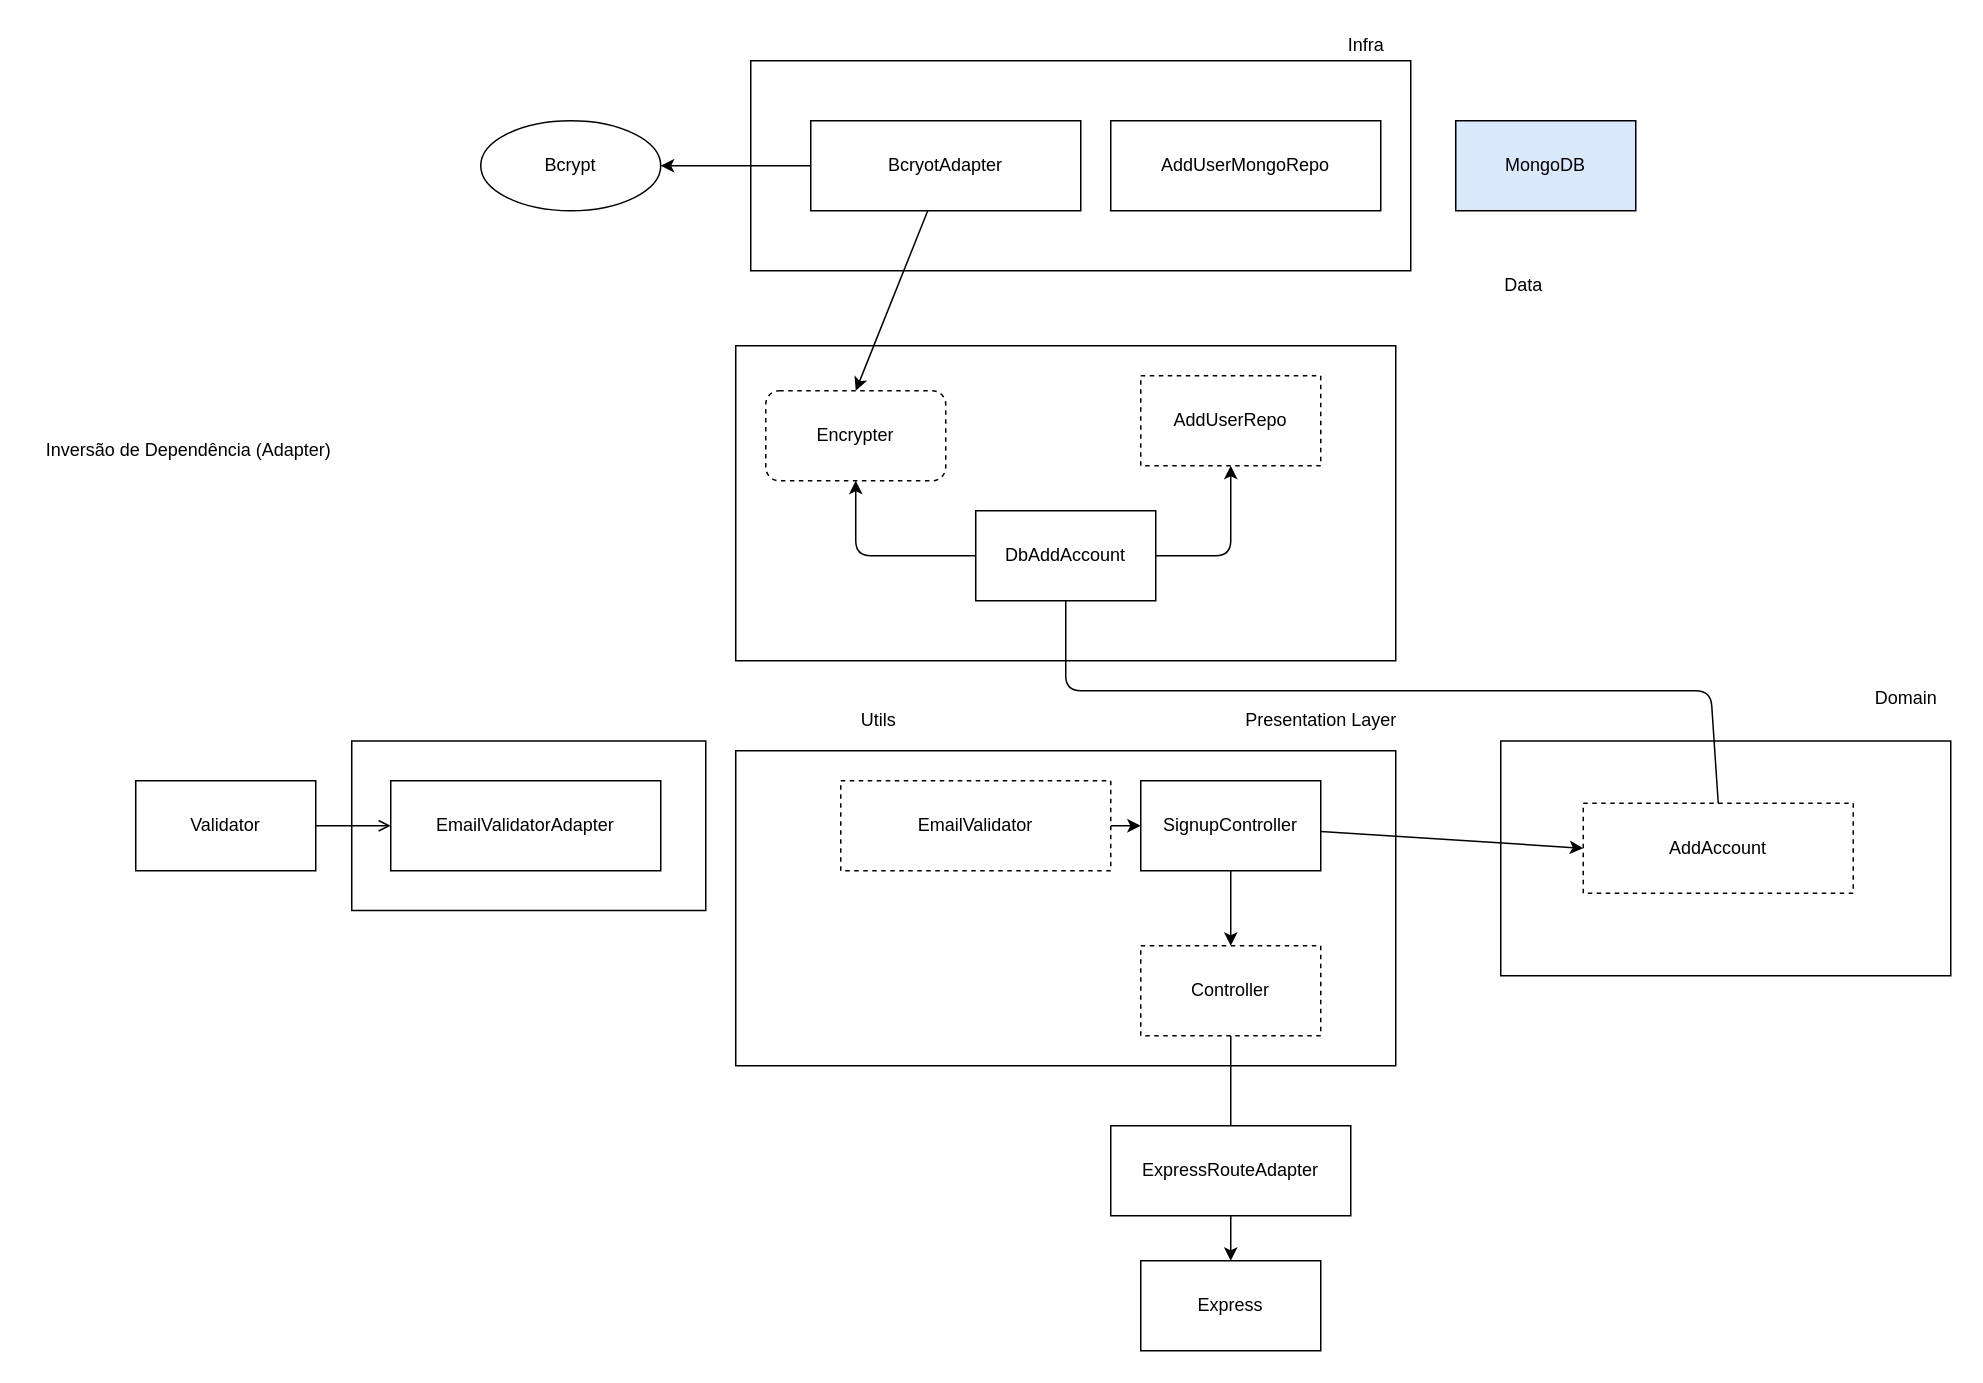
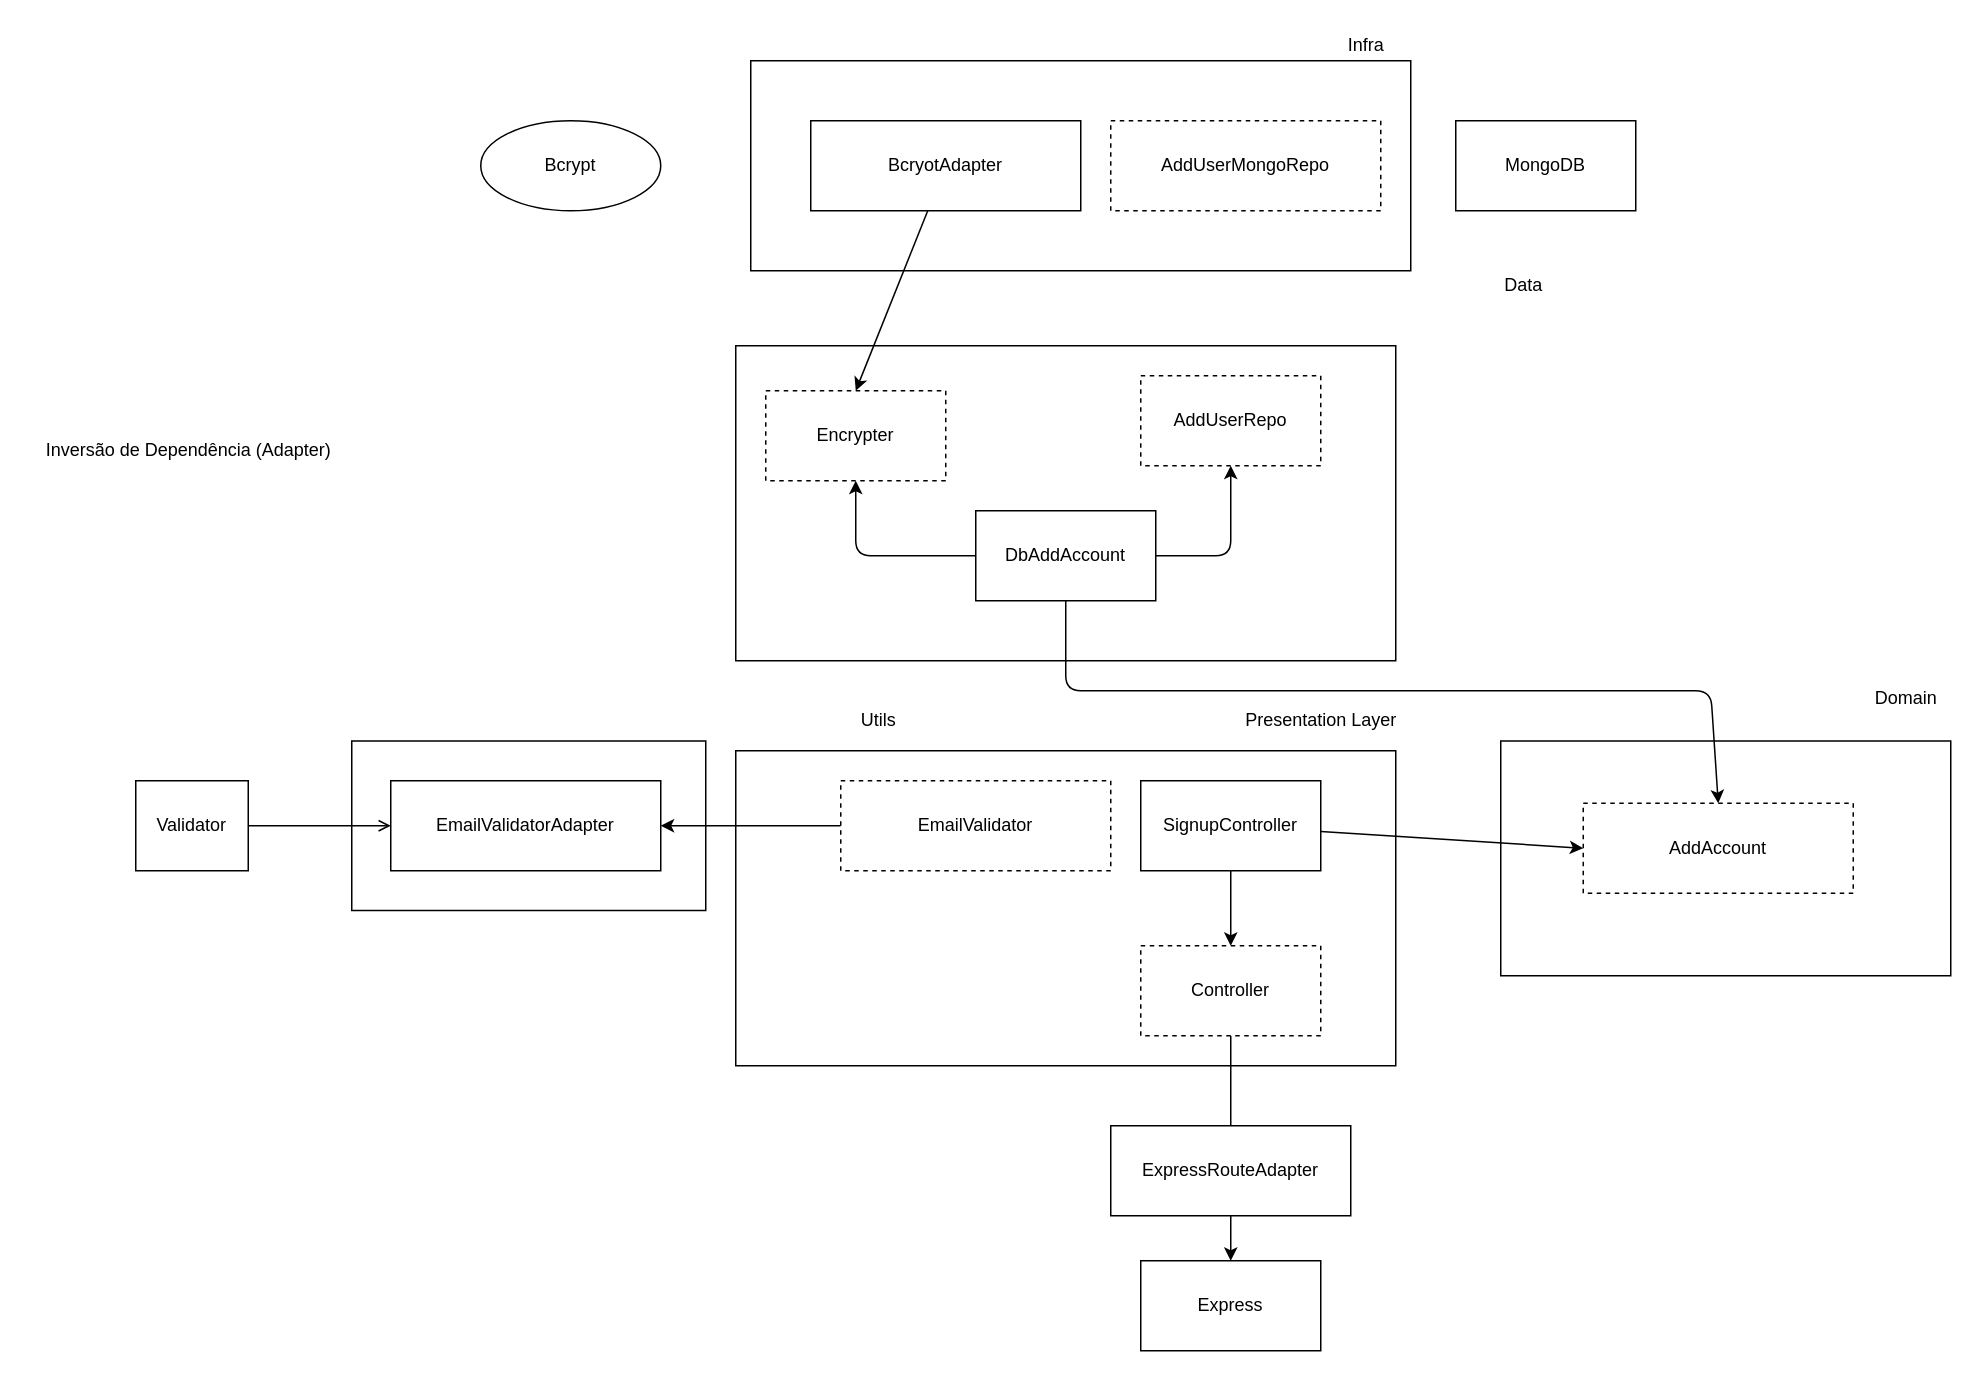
edge "BcryotAdapter" -> "Bcrypt": removed
node "AddUserMongoRepo": style solid -> dashed
node "MongoDB": fillcolor #dae8fc -> #ffffff
node "Encrypter": shape rounded rectangle -> rectangle
edge "DbAddAccount" -- "AddAccount": arrowhead none -> classic
node "Validator": size 180x90 -> 113x90
edge "EmailValidator" -> "SignupController": now "EmailValidator" -> "EmailValidatorAdapter"
